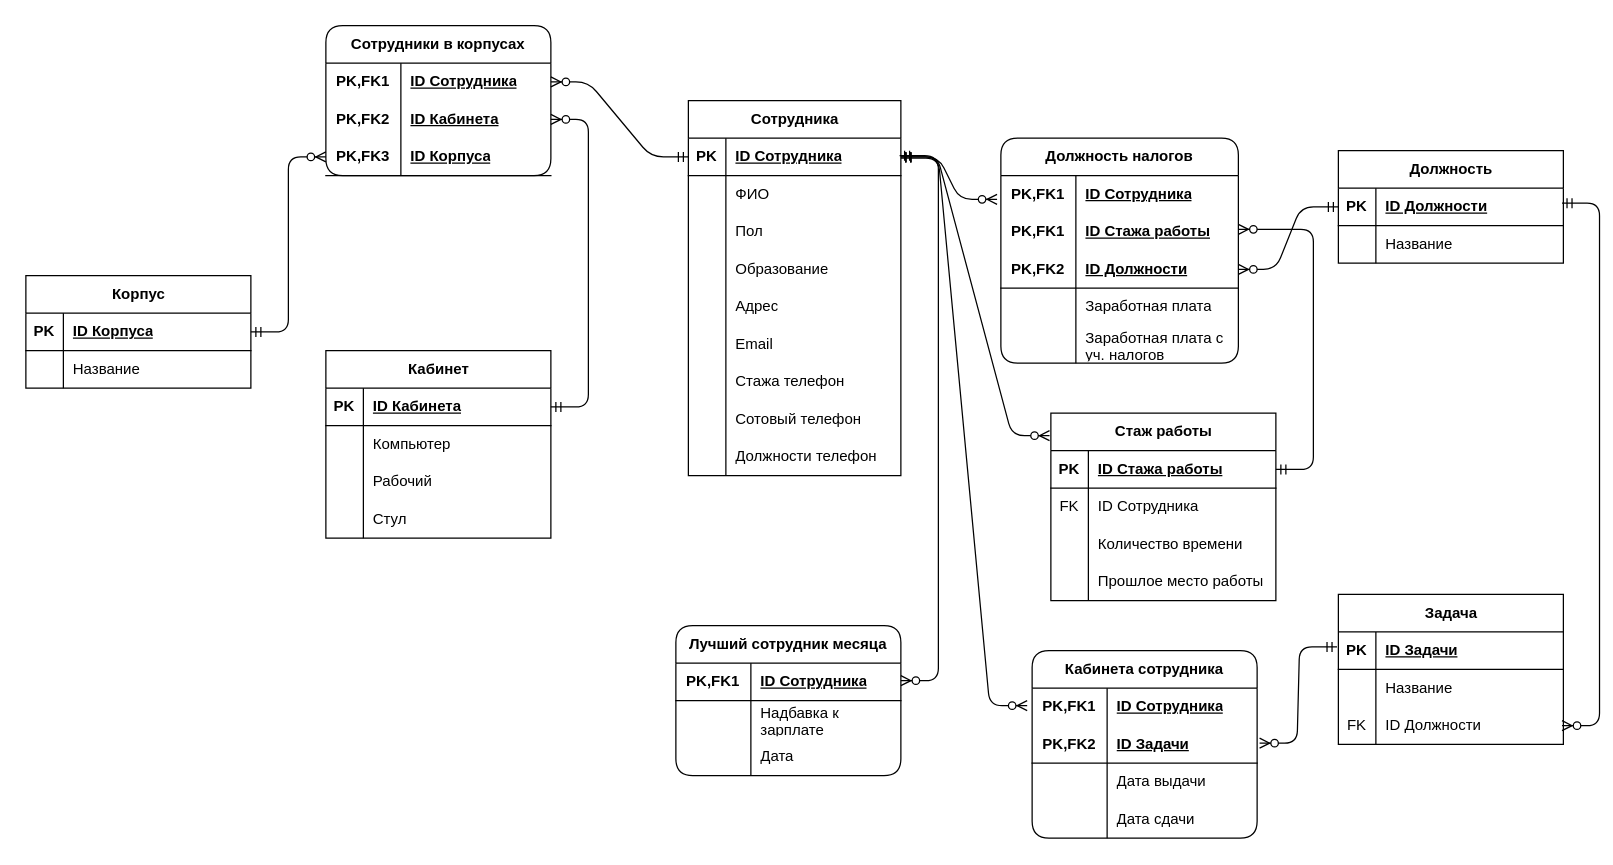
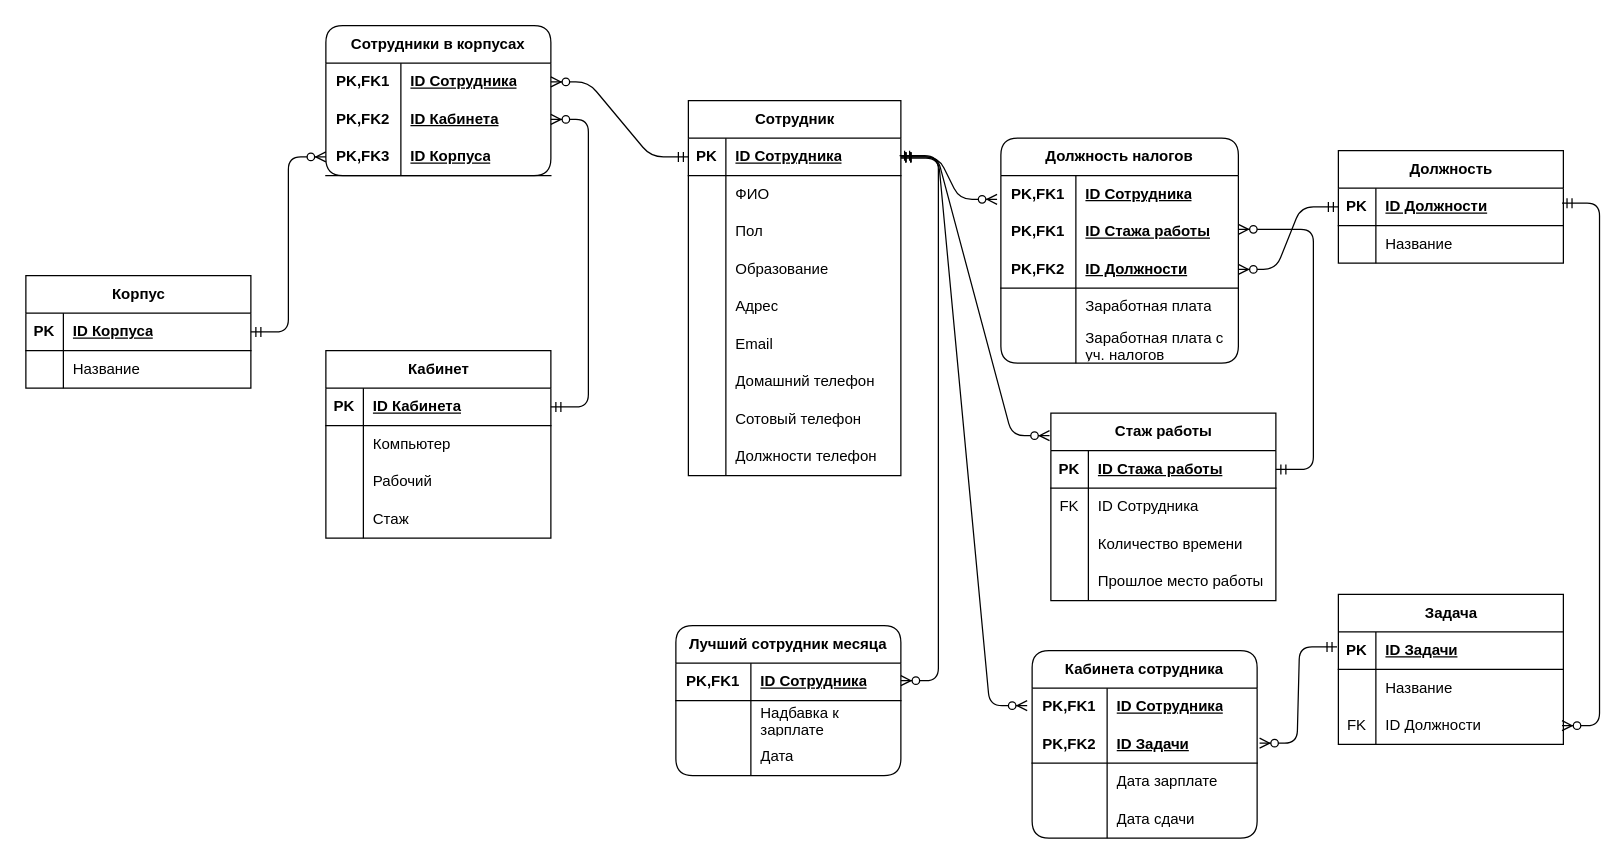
node "Сотрудника": label "Сотрудника" -> "Сотрудник"
node "Стажа телефон": label "Стажа телефон" -> "Домашний телефон"
node "Стул": label "Стул" -> "Стаж"
node "Дата выдачи": label "Дата выдачи" -> "Дата зарплате"
